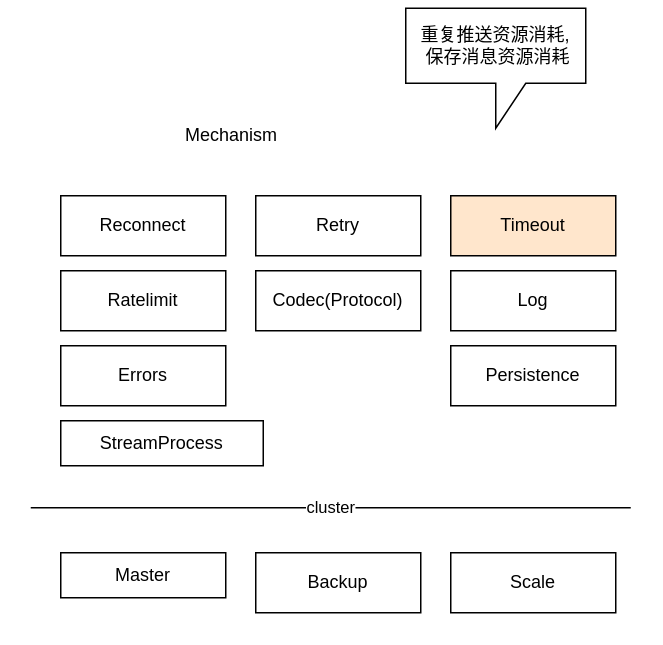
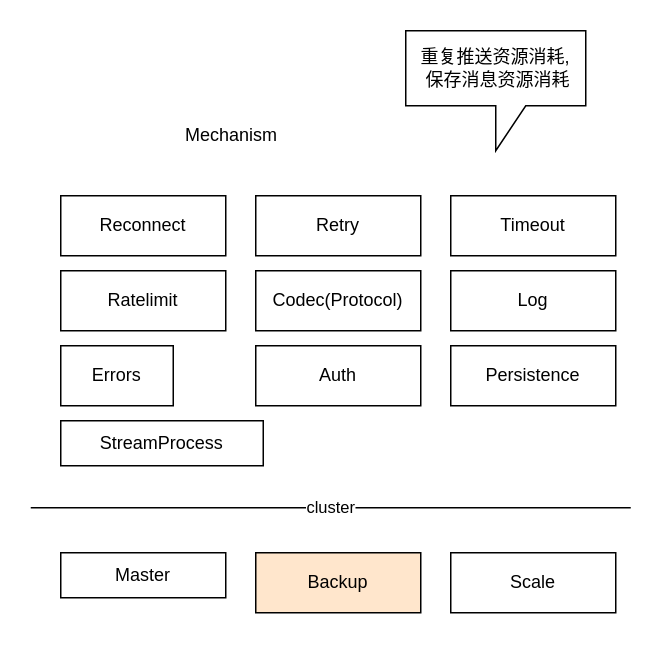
node "重复推送资源消耗, 保存消息资源消耗": moved (496, 68) -> (496, 91)
node "Timeout": fillcolor #ffe6cc -> #ffffff
node "Errors": size 165x60 -> 113x60
node "Auth": added
node "Backup": fillcolor #ffffff -> #ffe6cc
